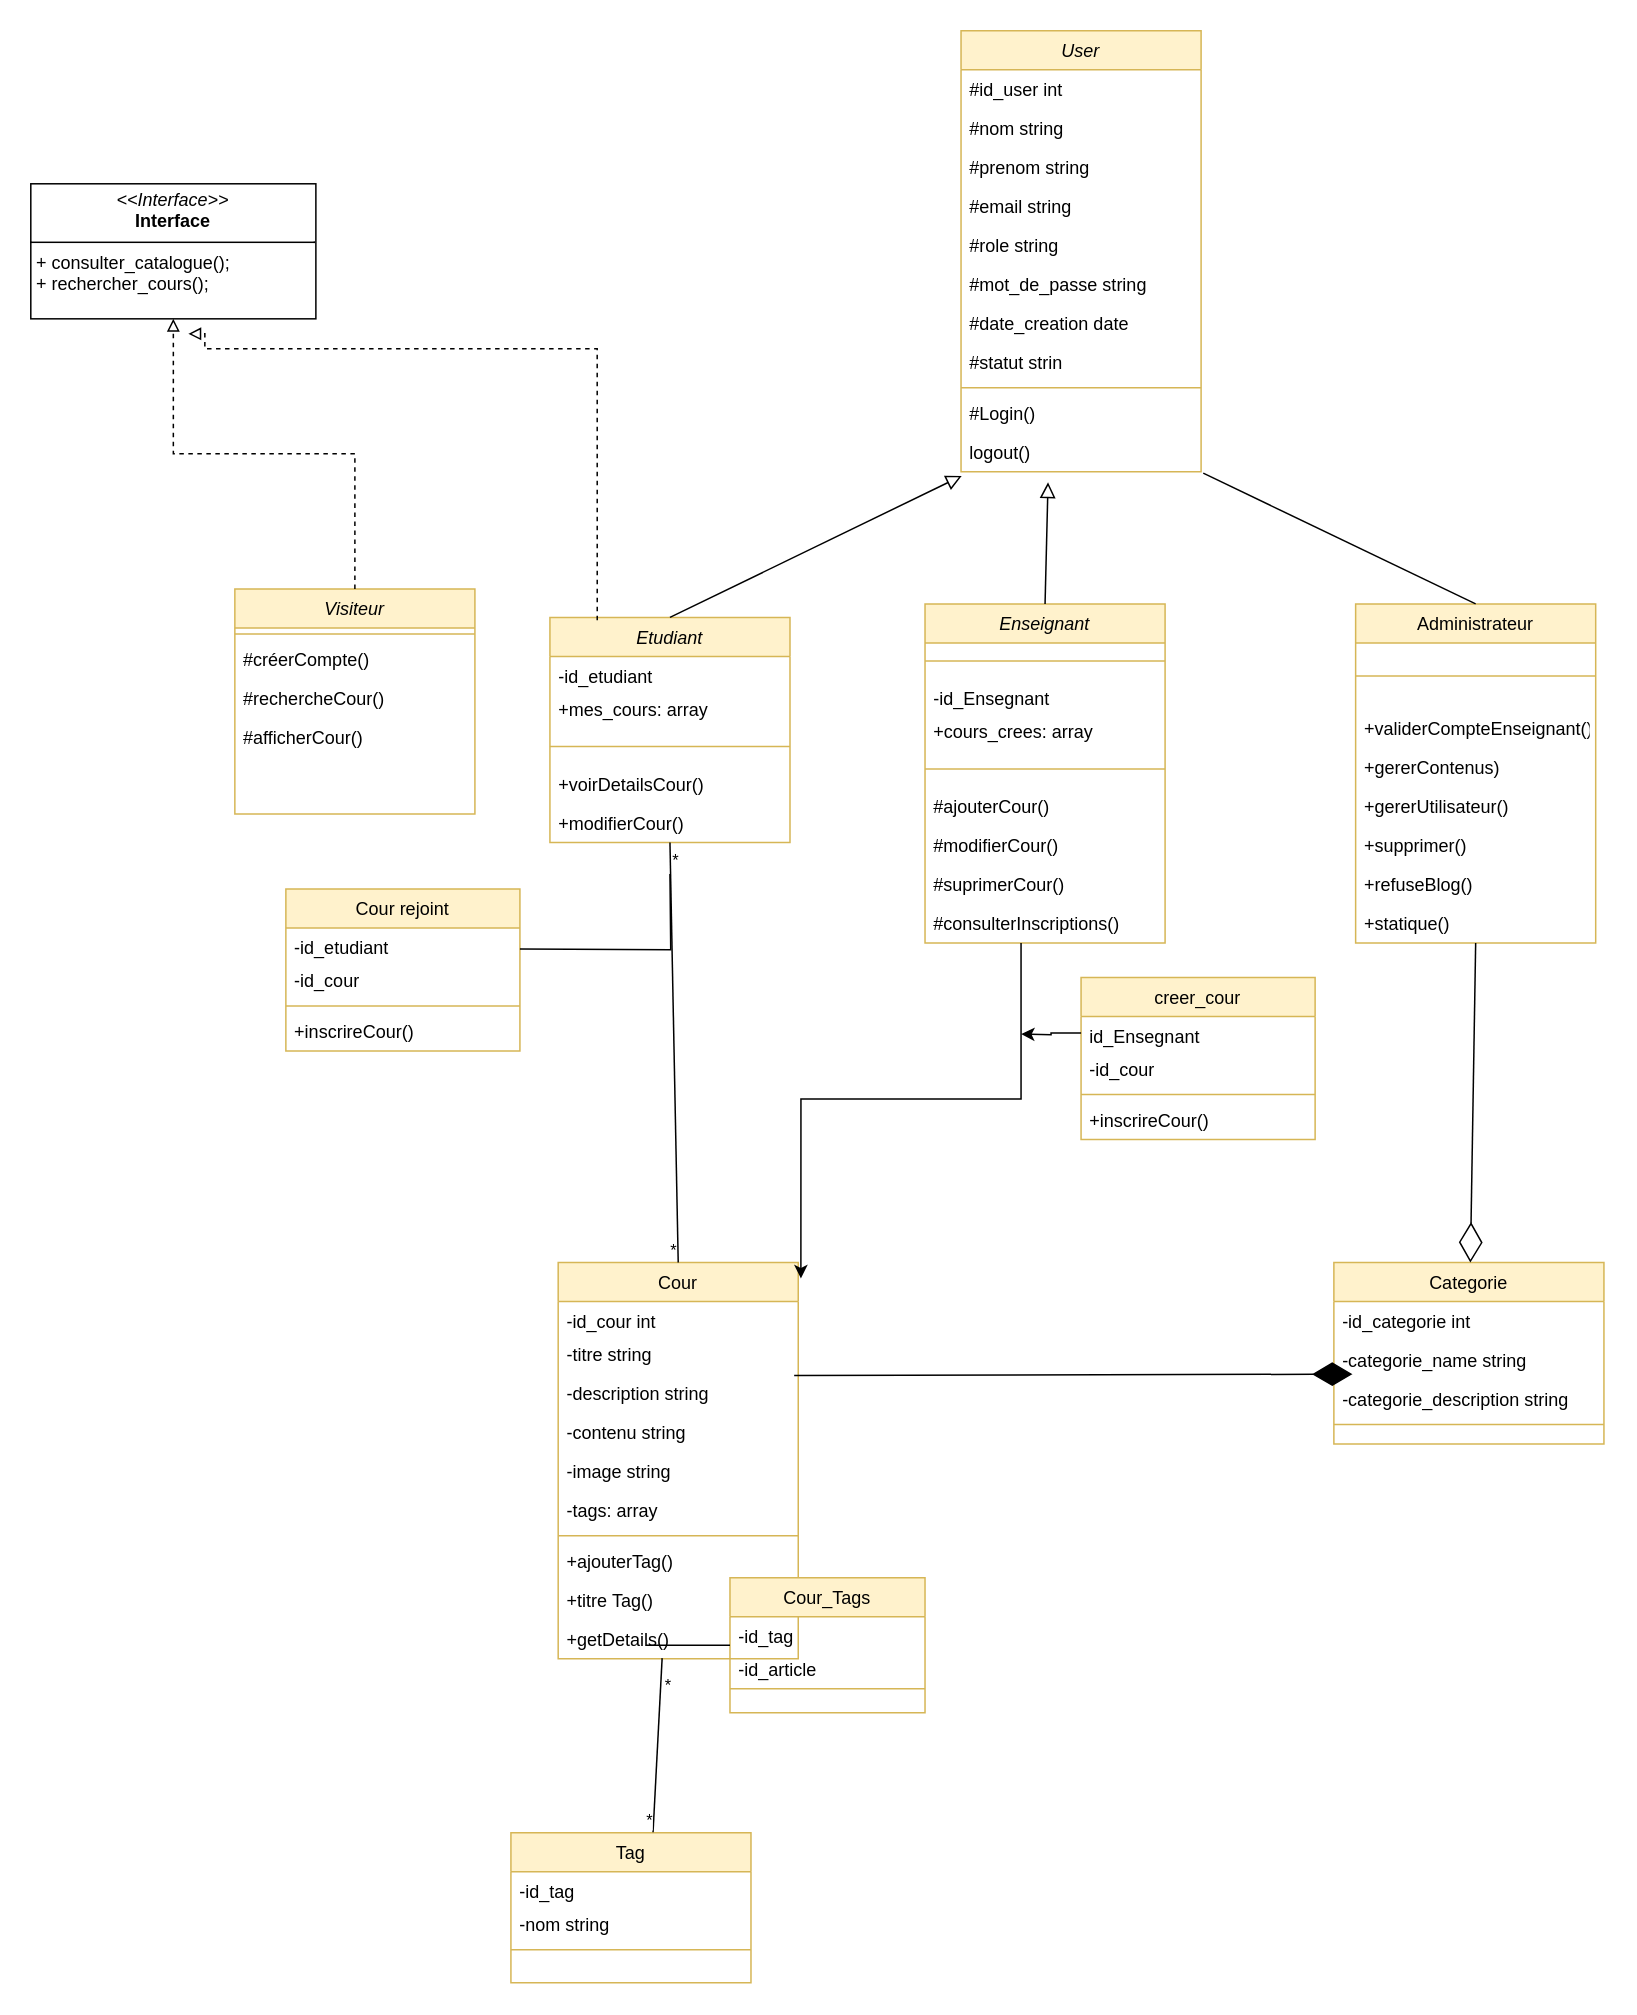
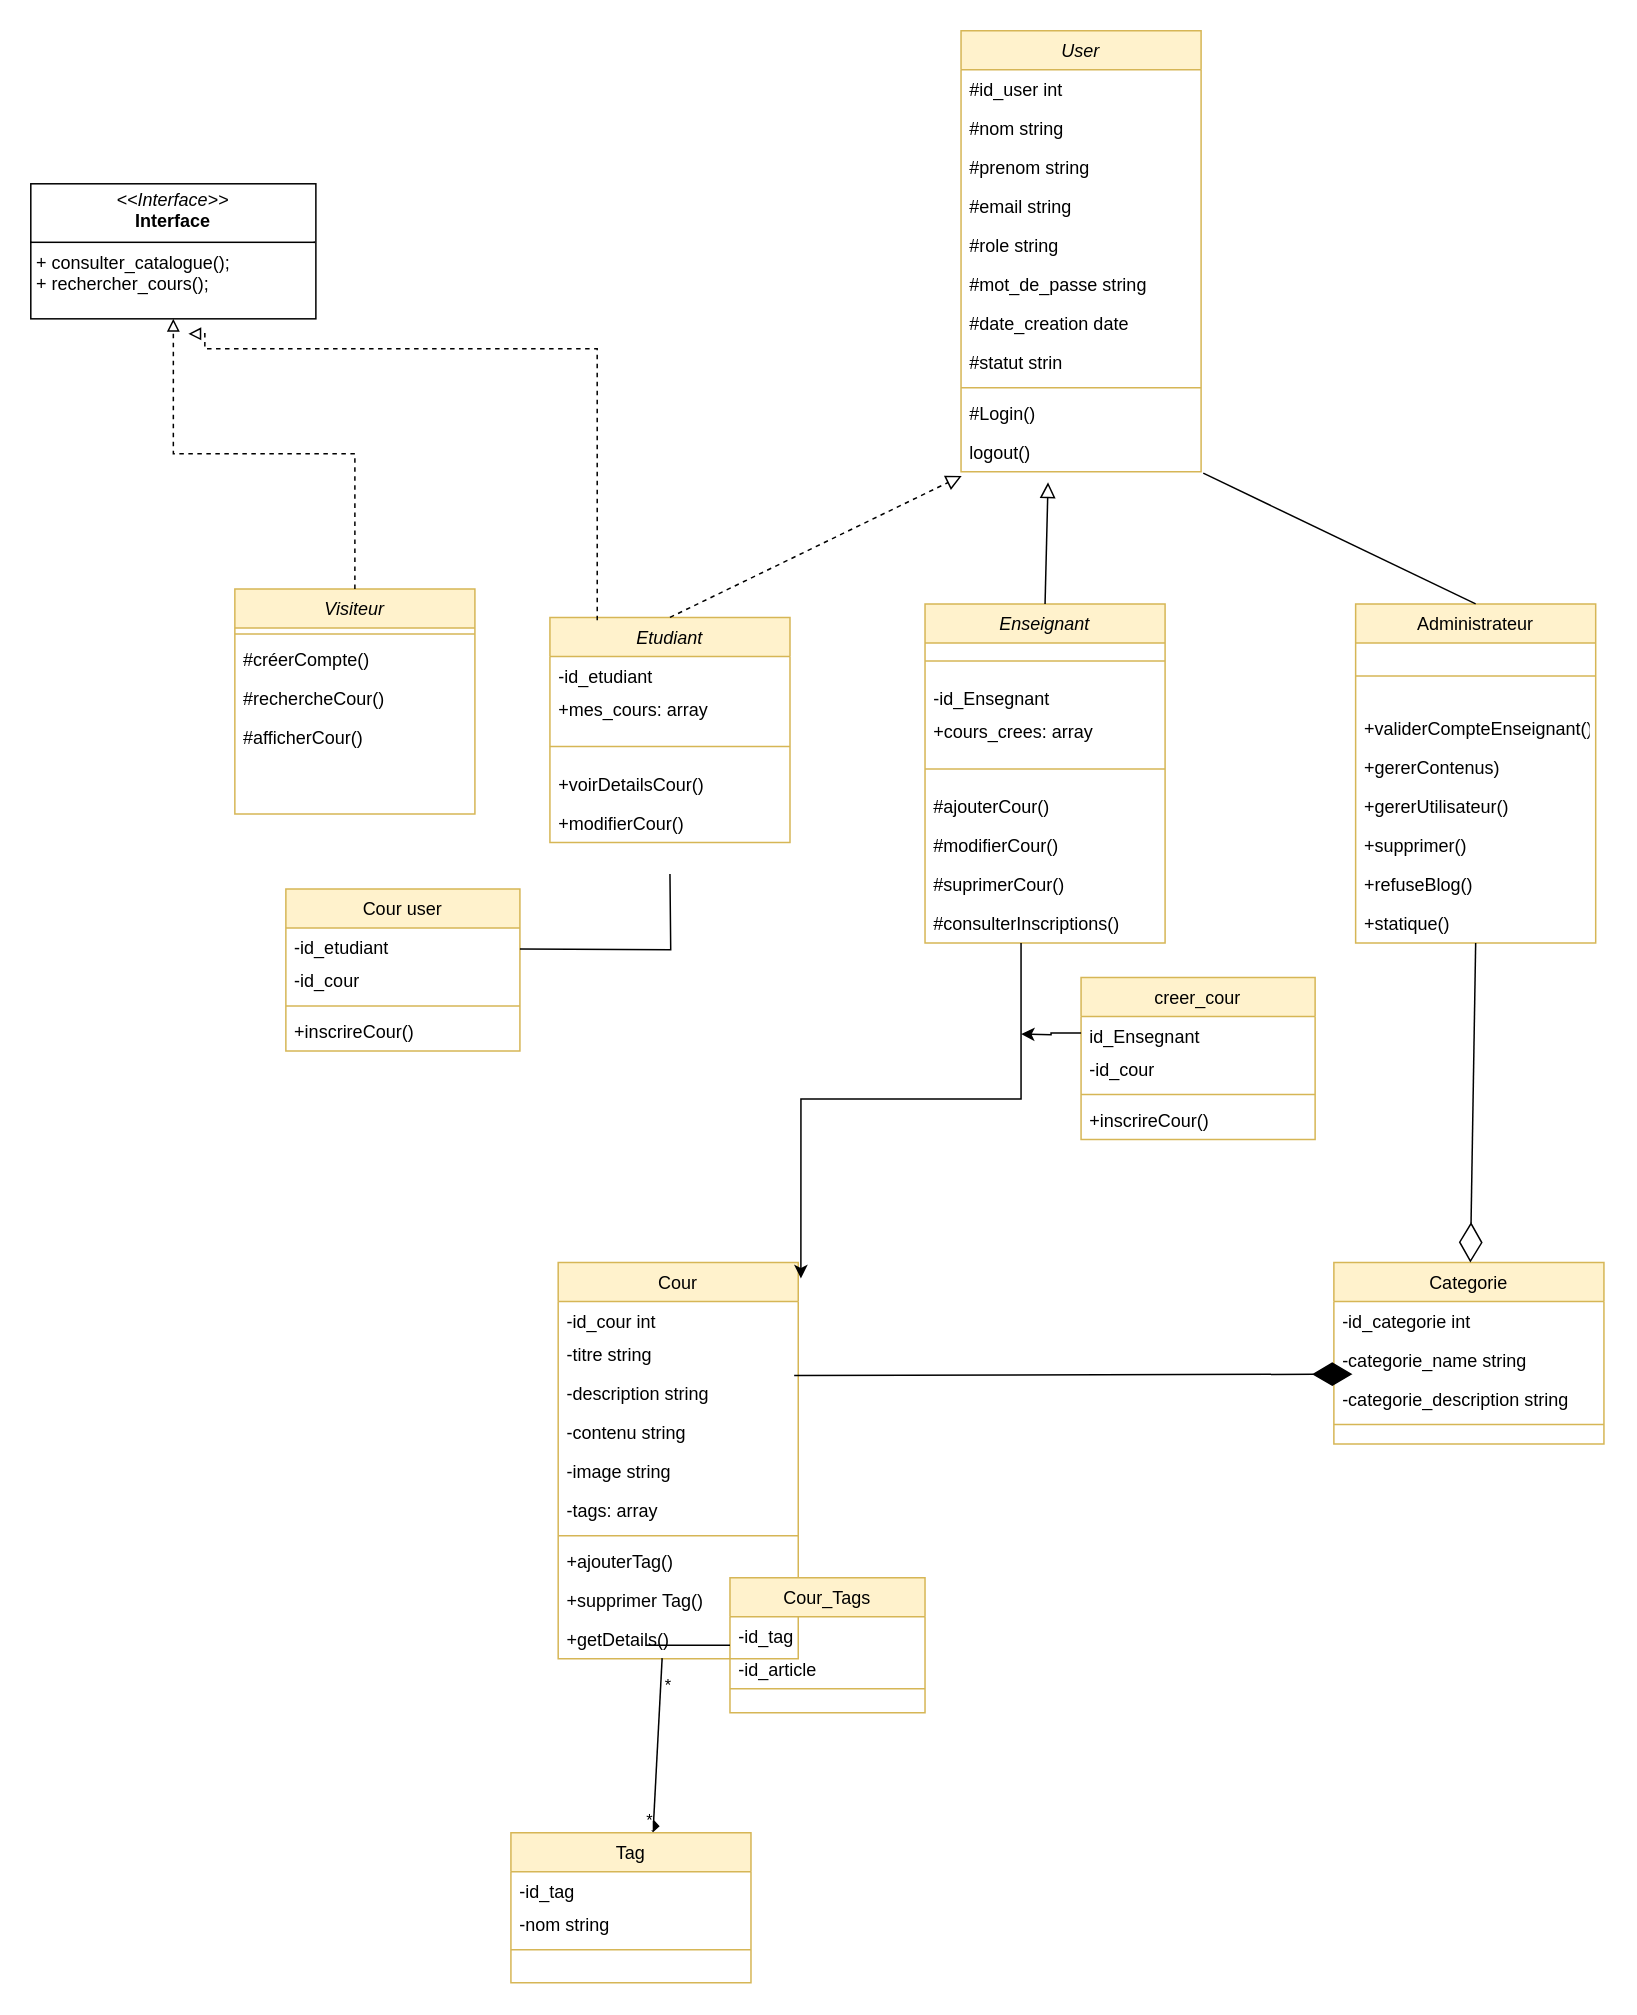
edge "Etudiant" -> "logout()": style solid -> dashed
node "Cour rejoint": label "Cour rejoint" -> "Cour user"
edge "Etudiant" -- "Cour": removed, labels "*", "*"
node "+titre Tag()": label "+titre Tag()" -> "+supprimer Tag()"
edge "+getDetails()" -- "Tag": arrowhead none -> diamond
